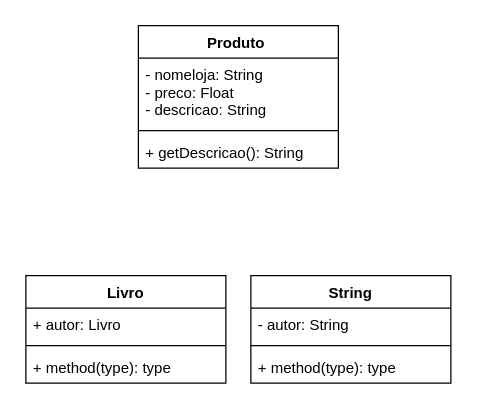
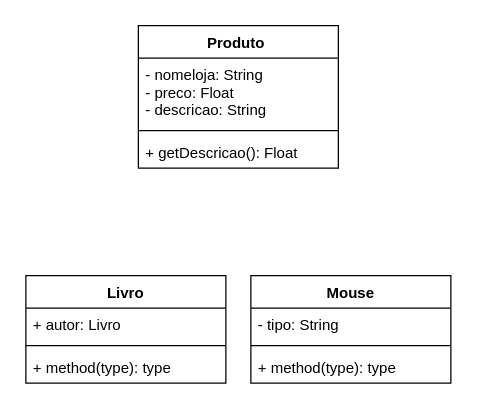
node "+ getDescricao(): String": label "+ getDescricao(): String" -> "+ getDescricao(): Float"
node "String": label "String" -> "Mouse"
node "- autor: String": label "- autor: String" -> "- tipo: String"
